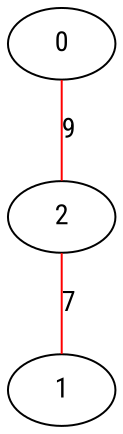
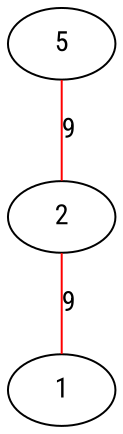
node "0": label "0" -> "5"
edge "2" -- "1": label "7" -> "9"
